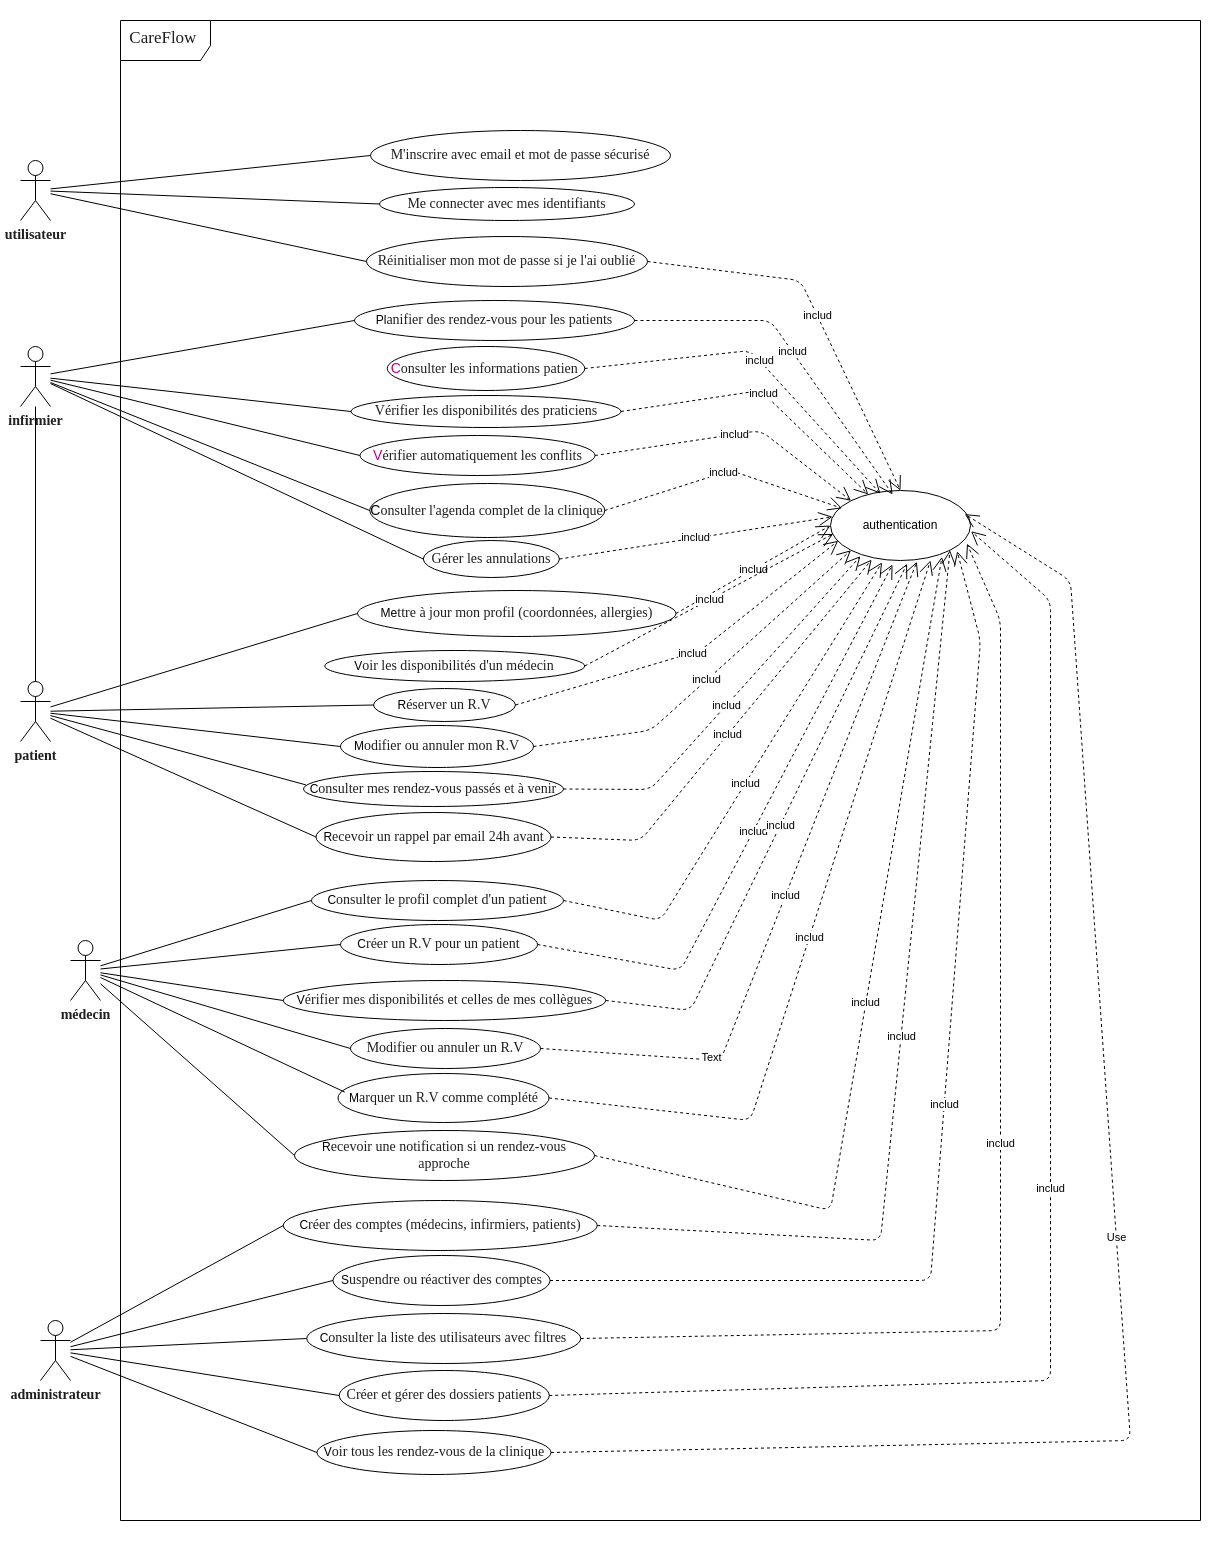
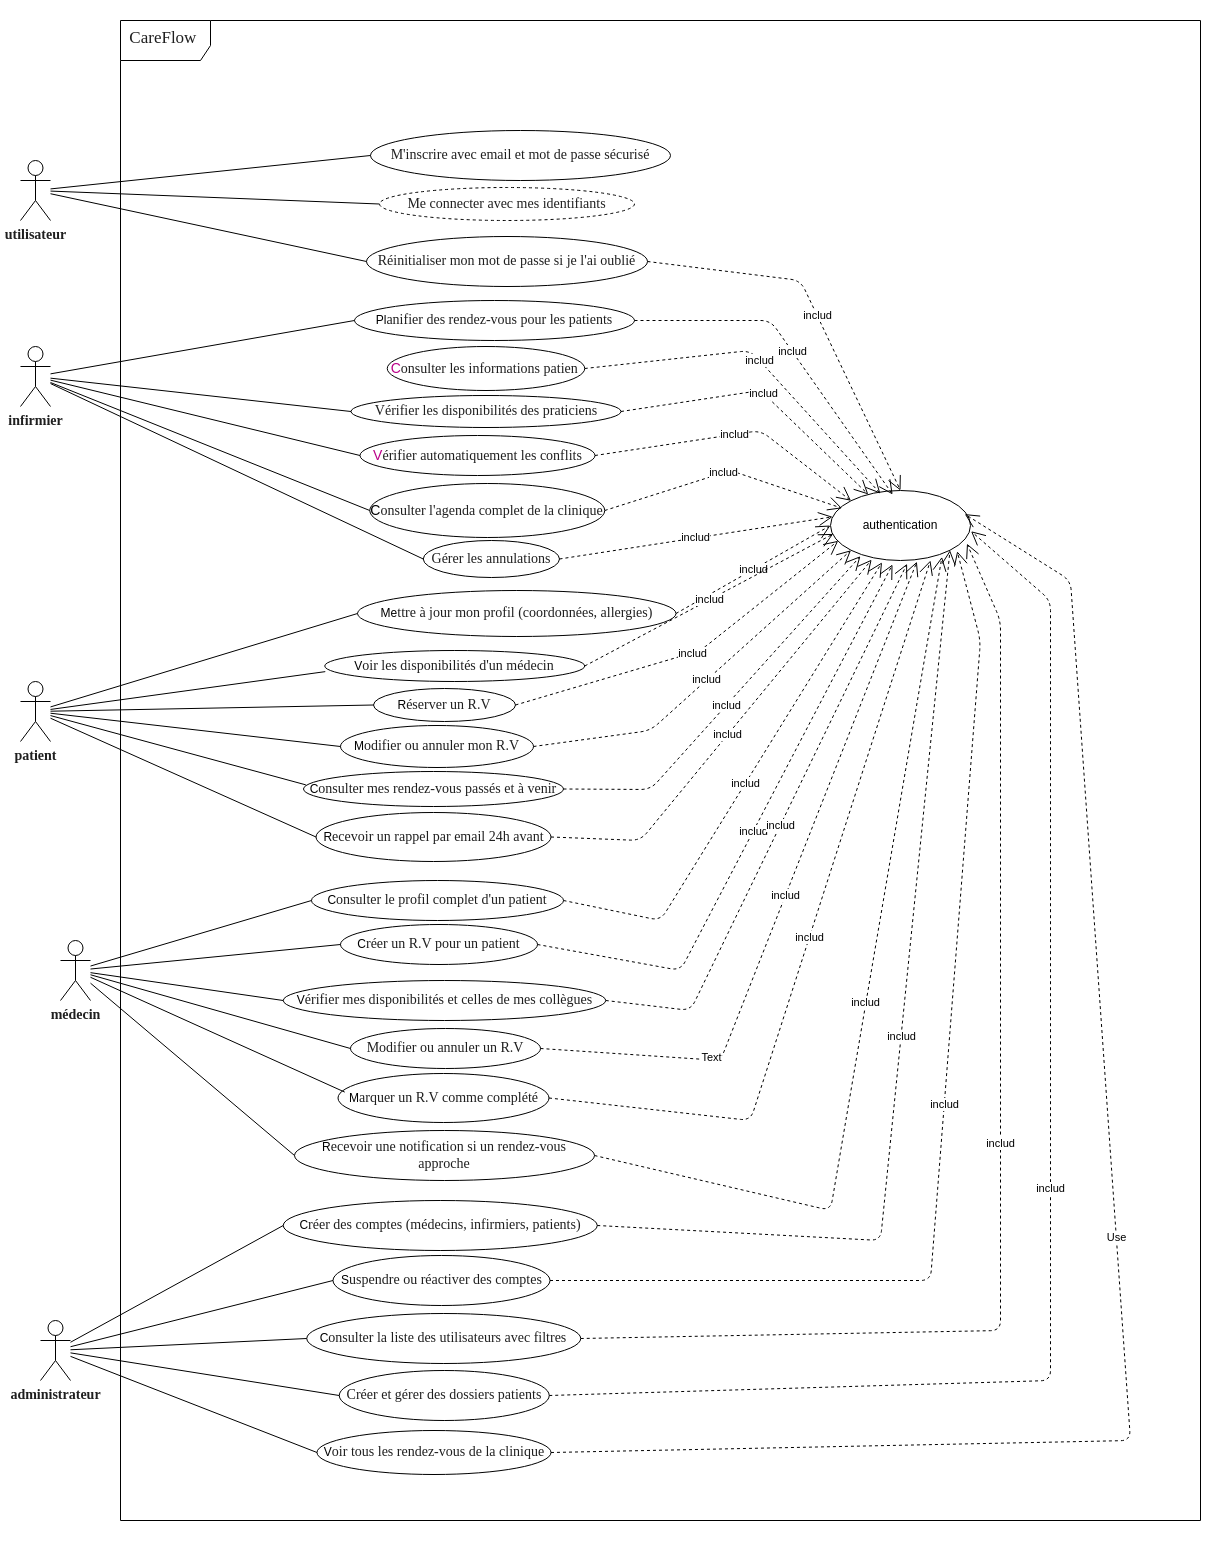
node "Me connecter avec mes identifiants": style solid -> dashed
edge "infirmier" -- "patient": now "Voir les disponibilités d'un médecin" -- "patient"
node "médecin": moved (86, 971) -> (76, 971)
